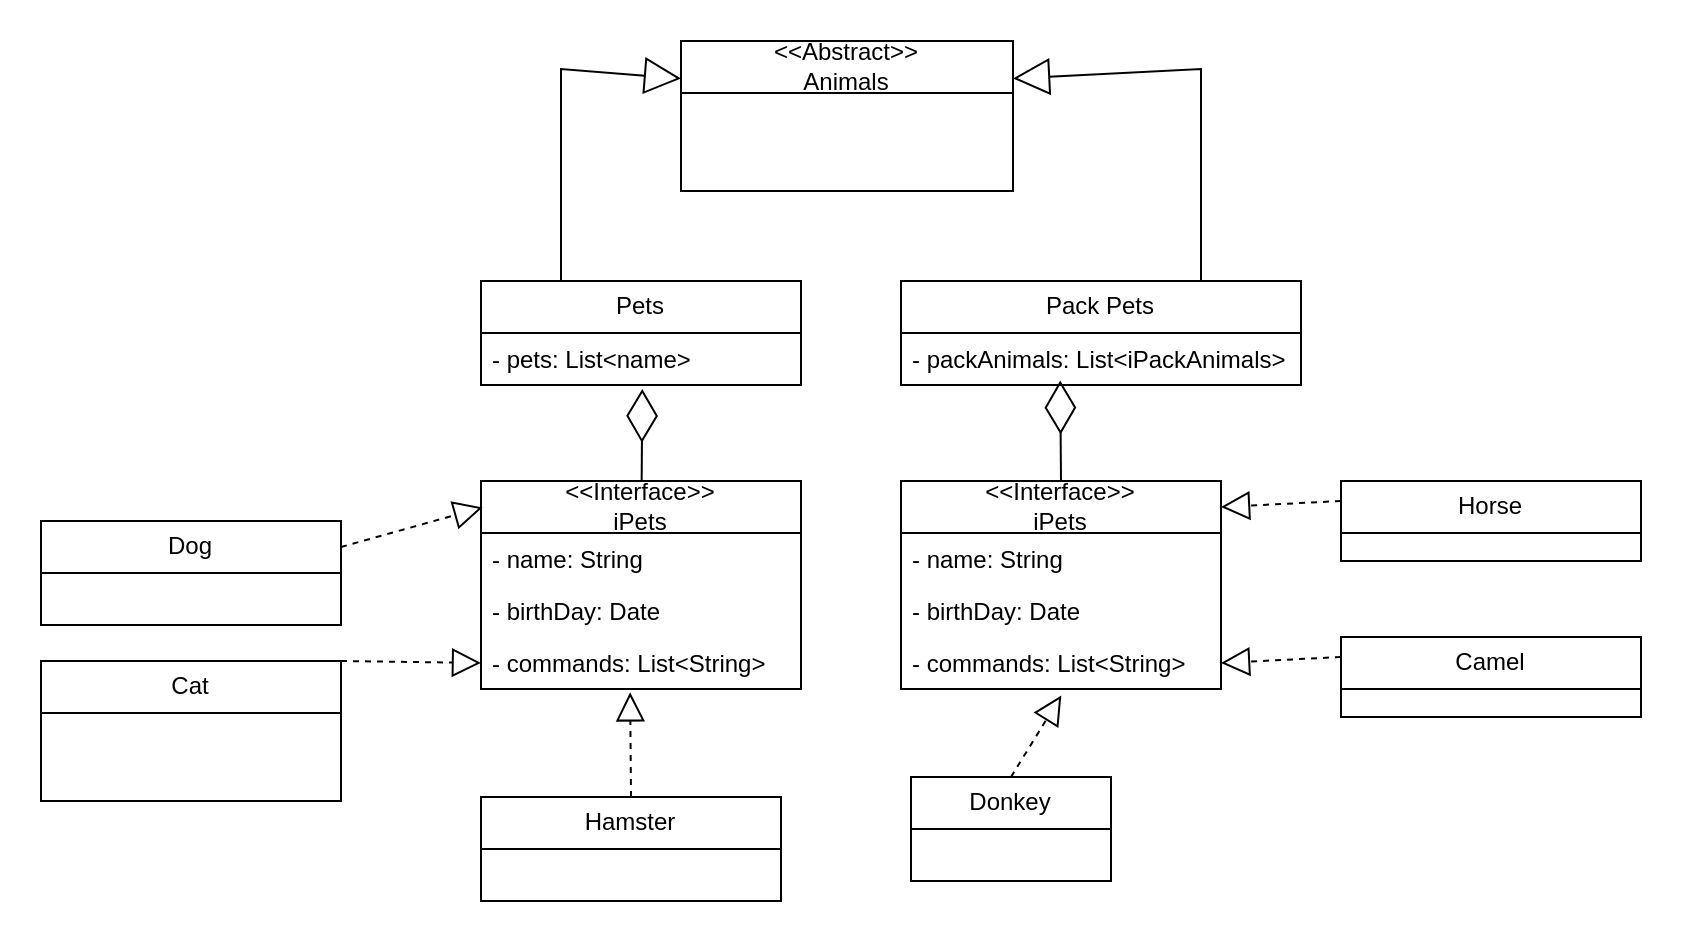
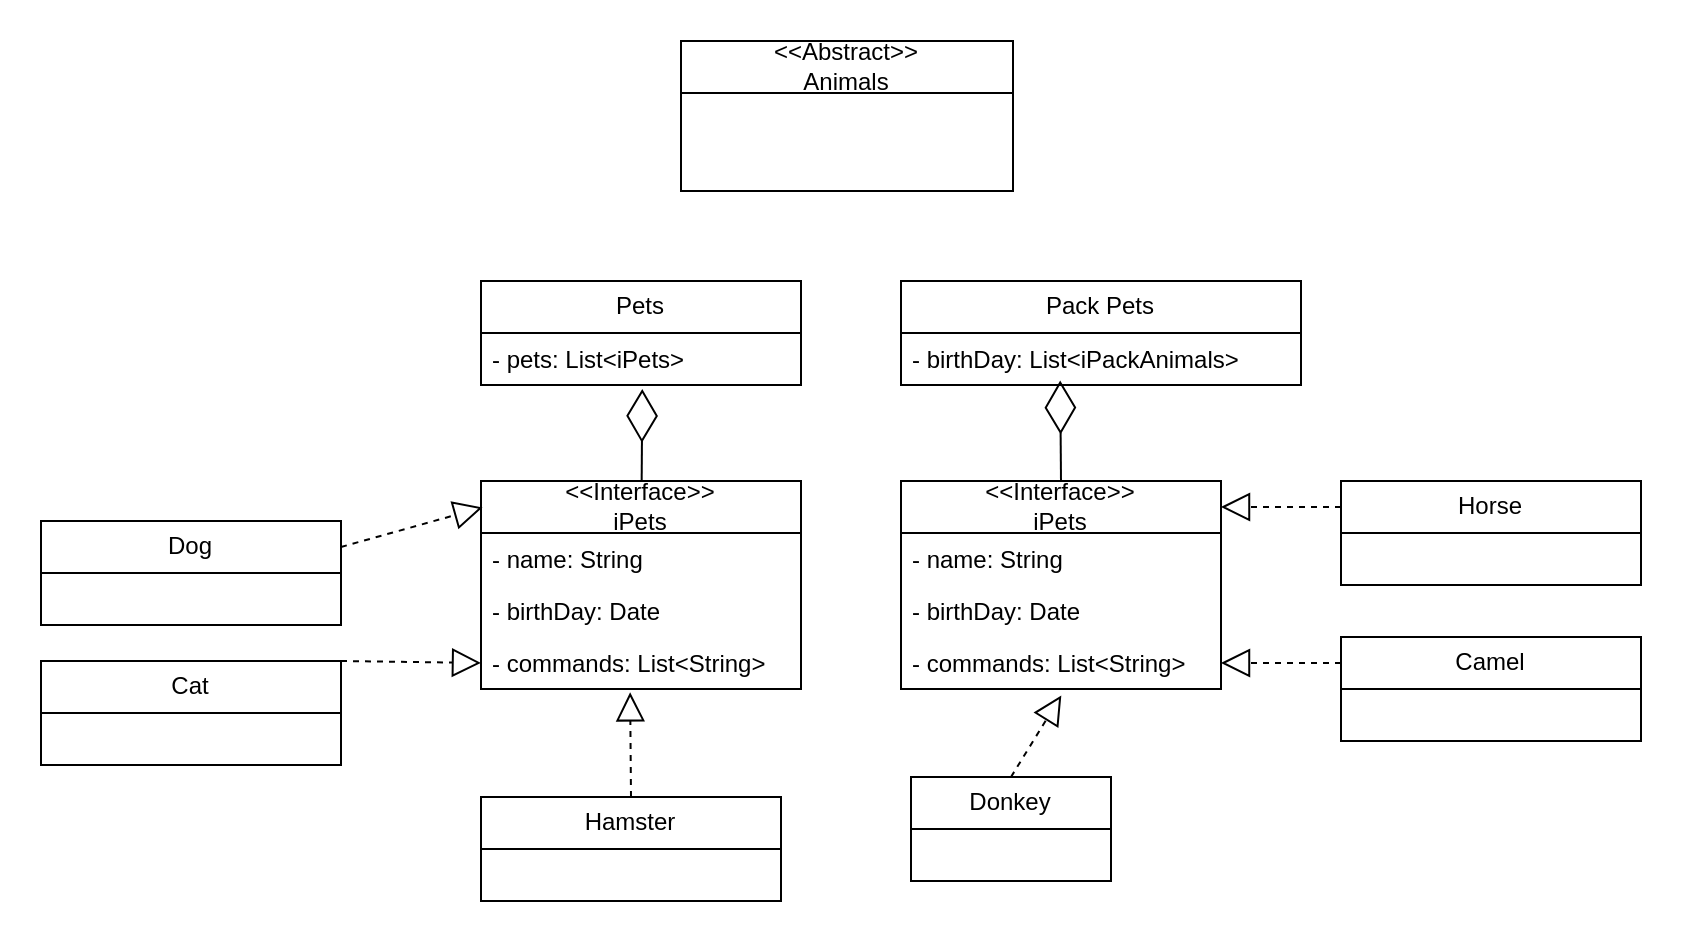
edge "Pack Pets" -> "<<Abstract>> Animals": removed
edge "Pets" -> "<<Abstract>> Animals": removed
node "- pets: List<name>": label "- pets: List<name>" -> "- pets: List<iPets>"
node "- packAnimals: List<iPackAnimals>": label "- packAnimals: List<iPackAnimals>" -> "- birthDay: List<iPackAnimals>"
node "Horse": size 300x80 -> 300x104
node "Camel": size 300x80 -> 300x104
node "Cat": size 300x140 -> 300x104
